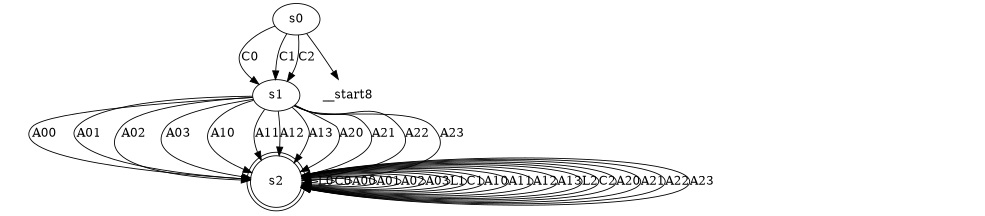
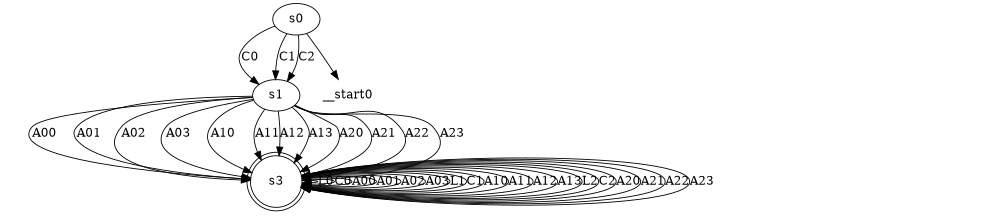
node "__start8": label "__start8" -> "__start0"
node "s2": label "s2" -> "s3"
